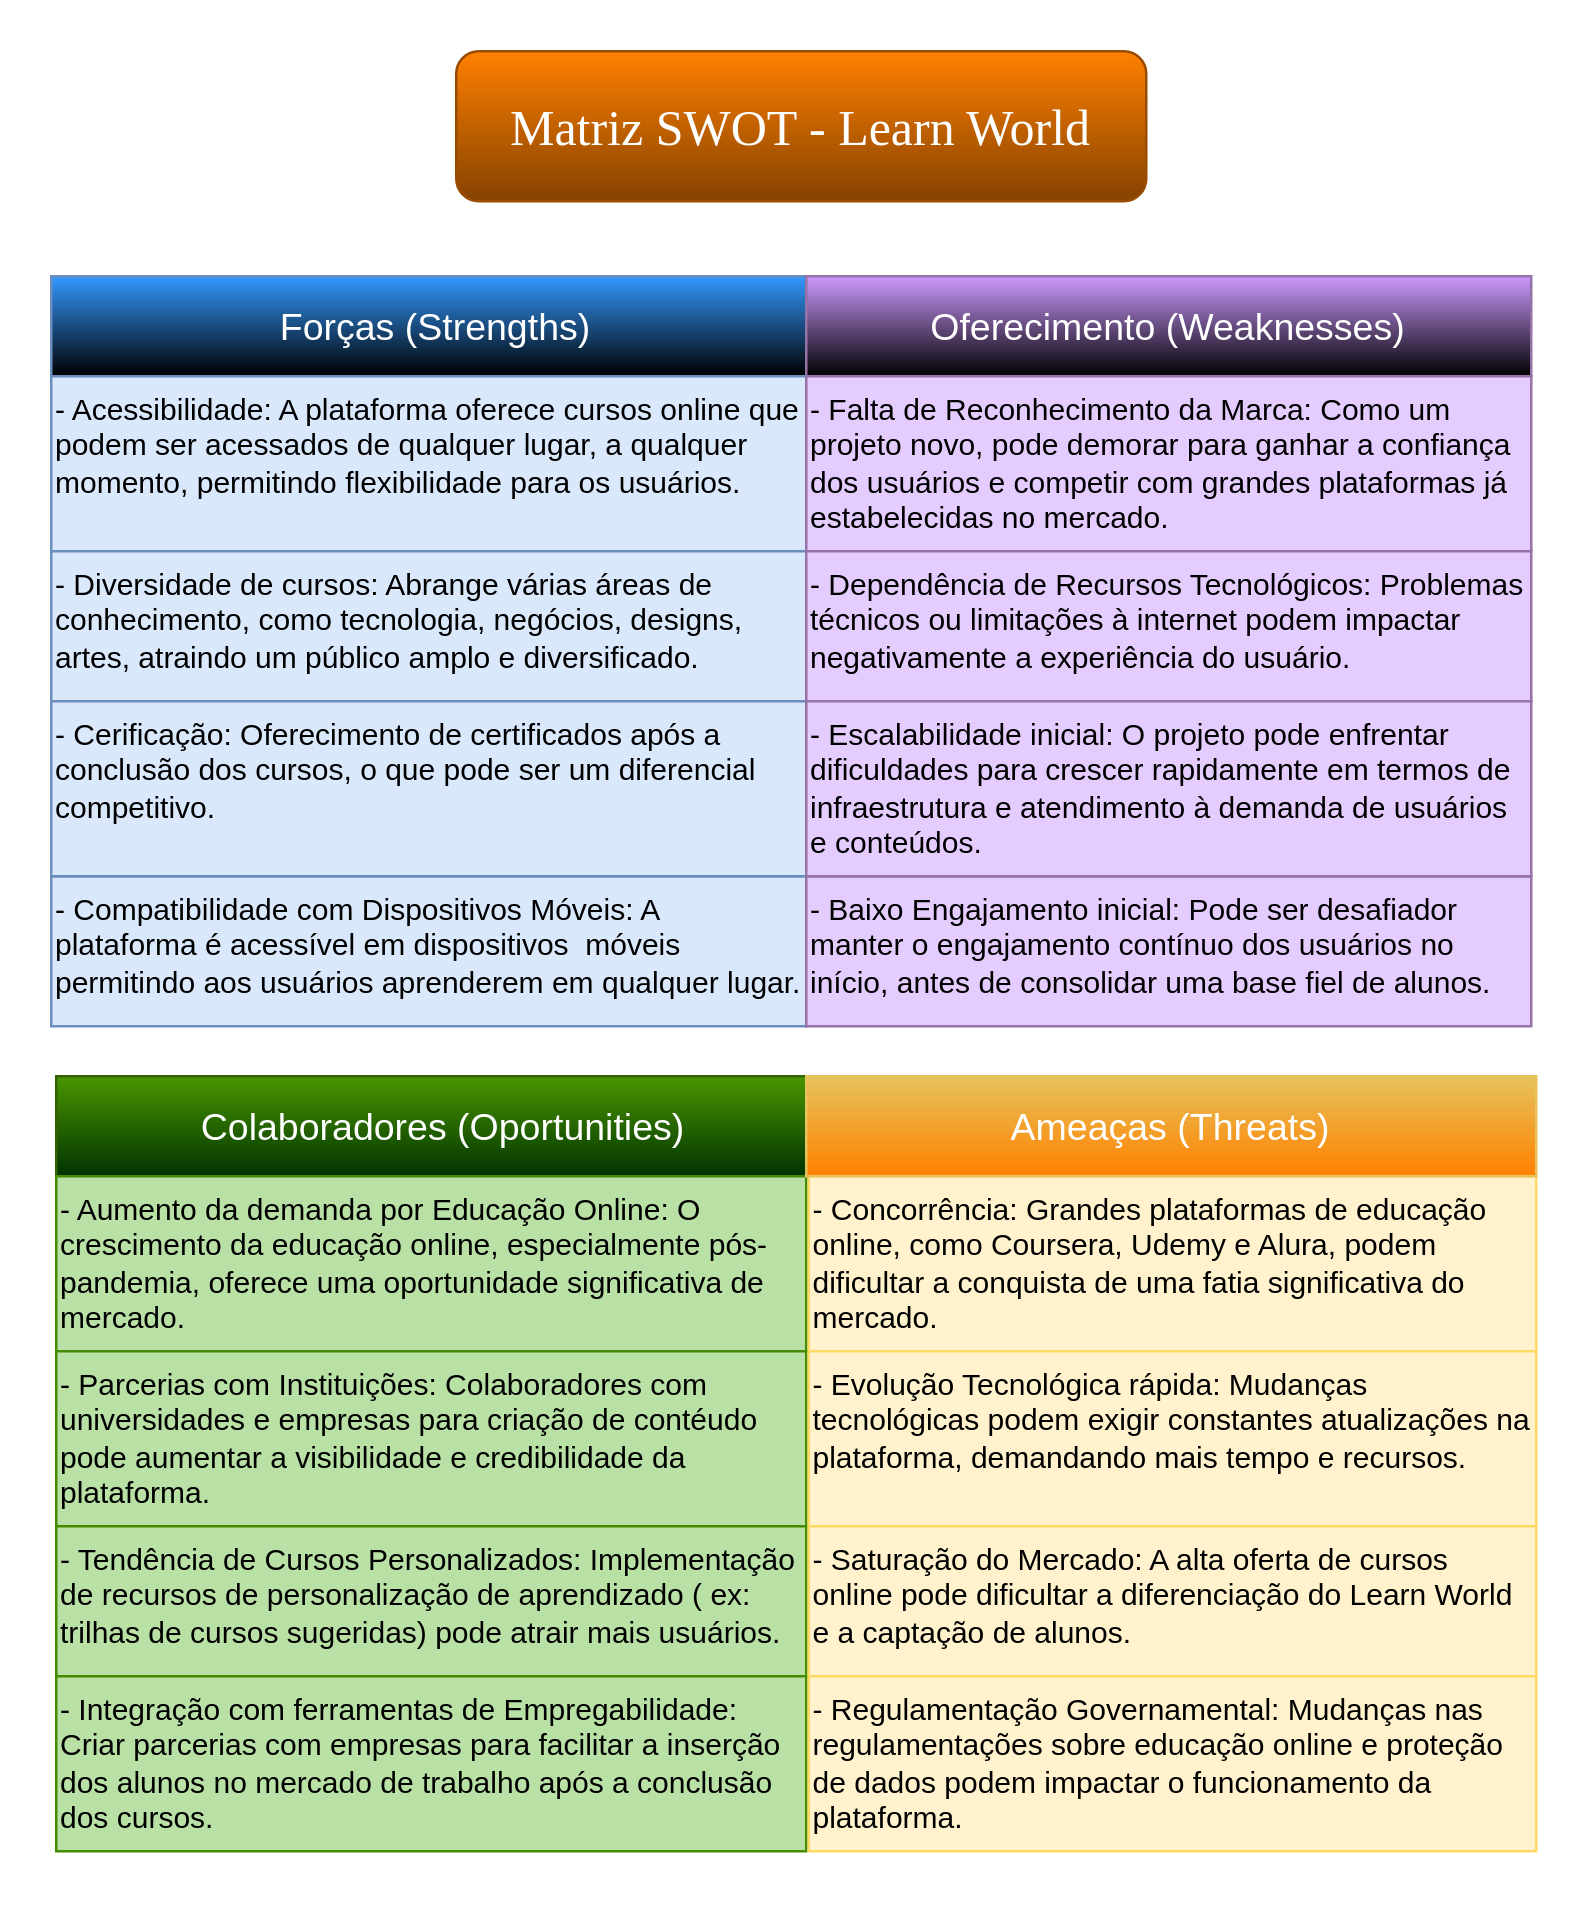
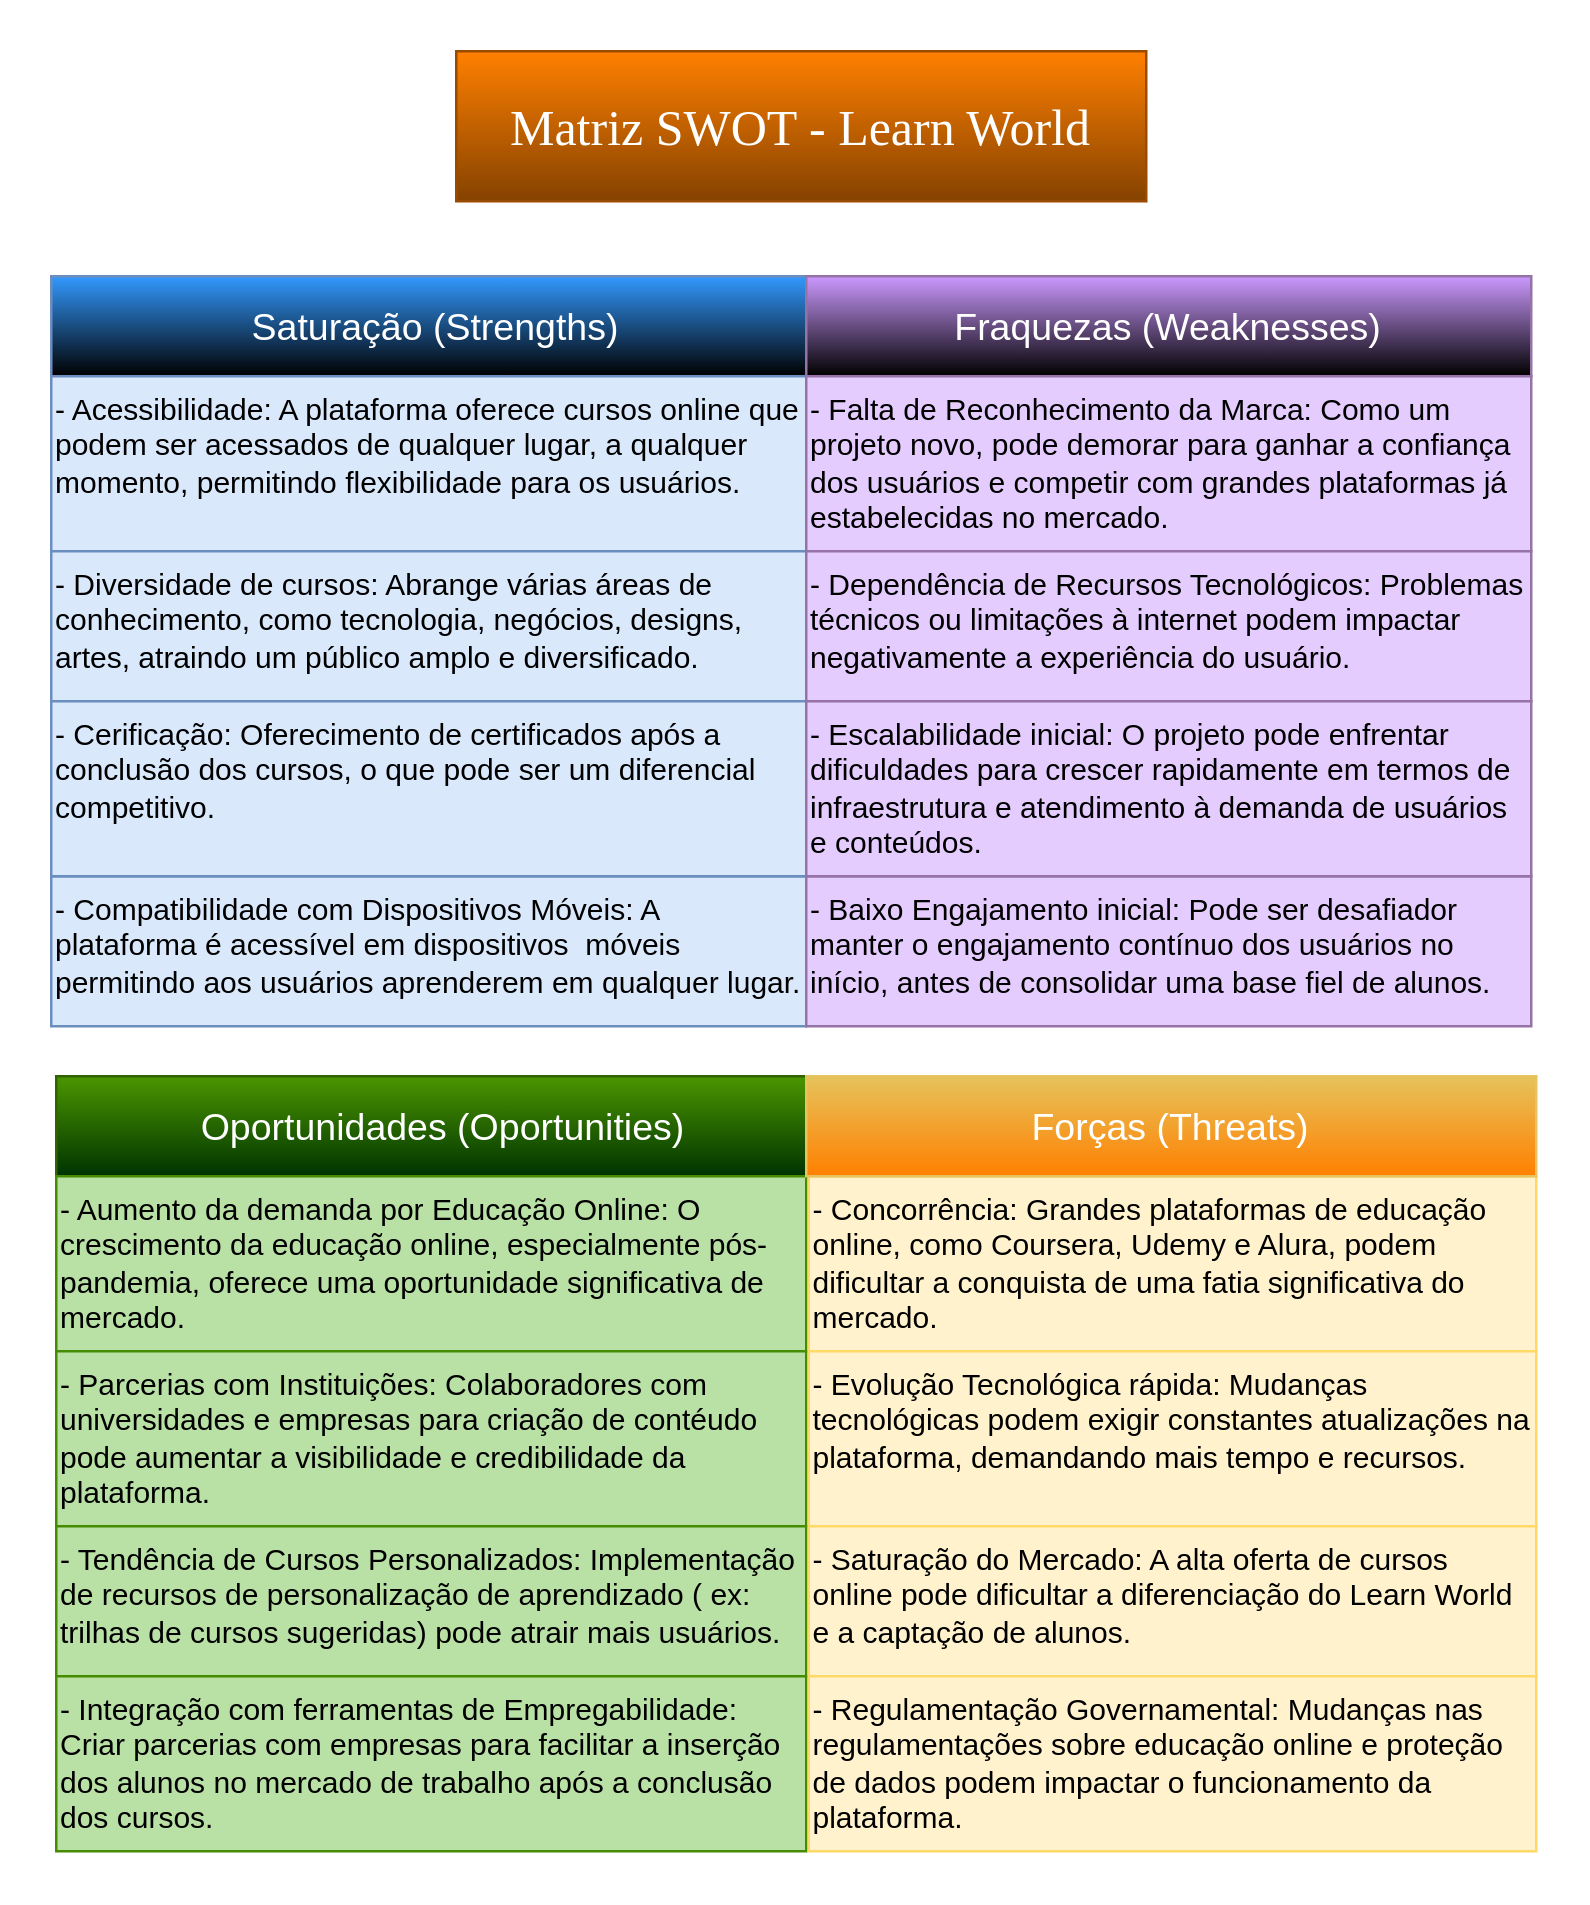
node "Matriz SWOT - Learn World": shape rounded rectangle -> rectangle
node "Forças (Strengths)": label "Forças (Strengths)" -> "Saturação (Strengths)"
node "Oferecimento (Weaknesses)": label "Oferecimento (Weaknesses)" -> "Fraquezas (Weaknesses)"
node "Colaboradores (Oportunities)": label "Colaboradores (Oportunities)" -> "Oportunidades (Oportunities)"
node "Ameaças (Threats)": label "Ameaças (Threats)" -> "Forças (Threats)"
